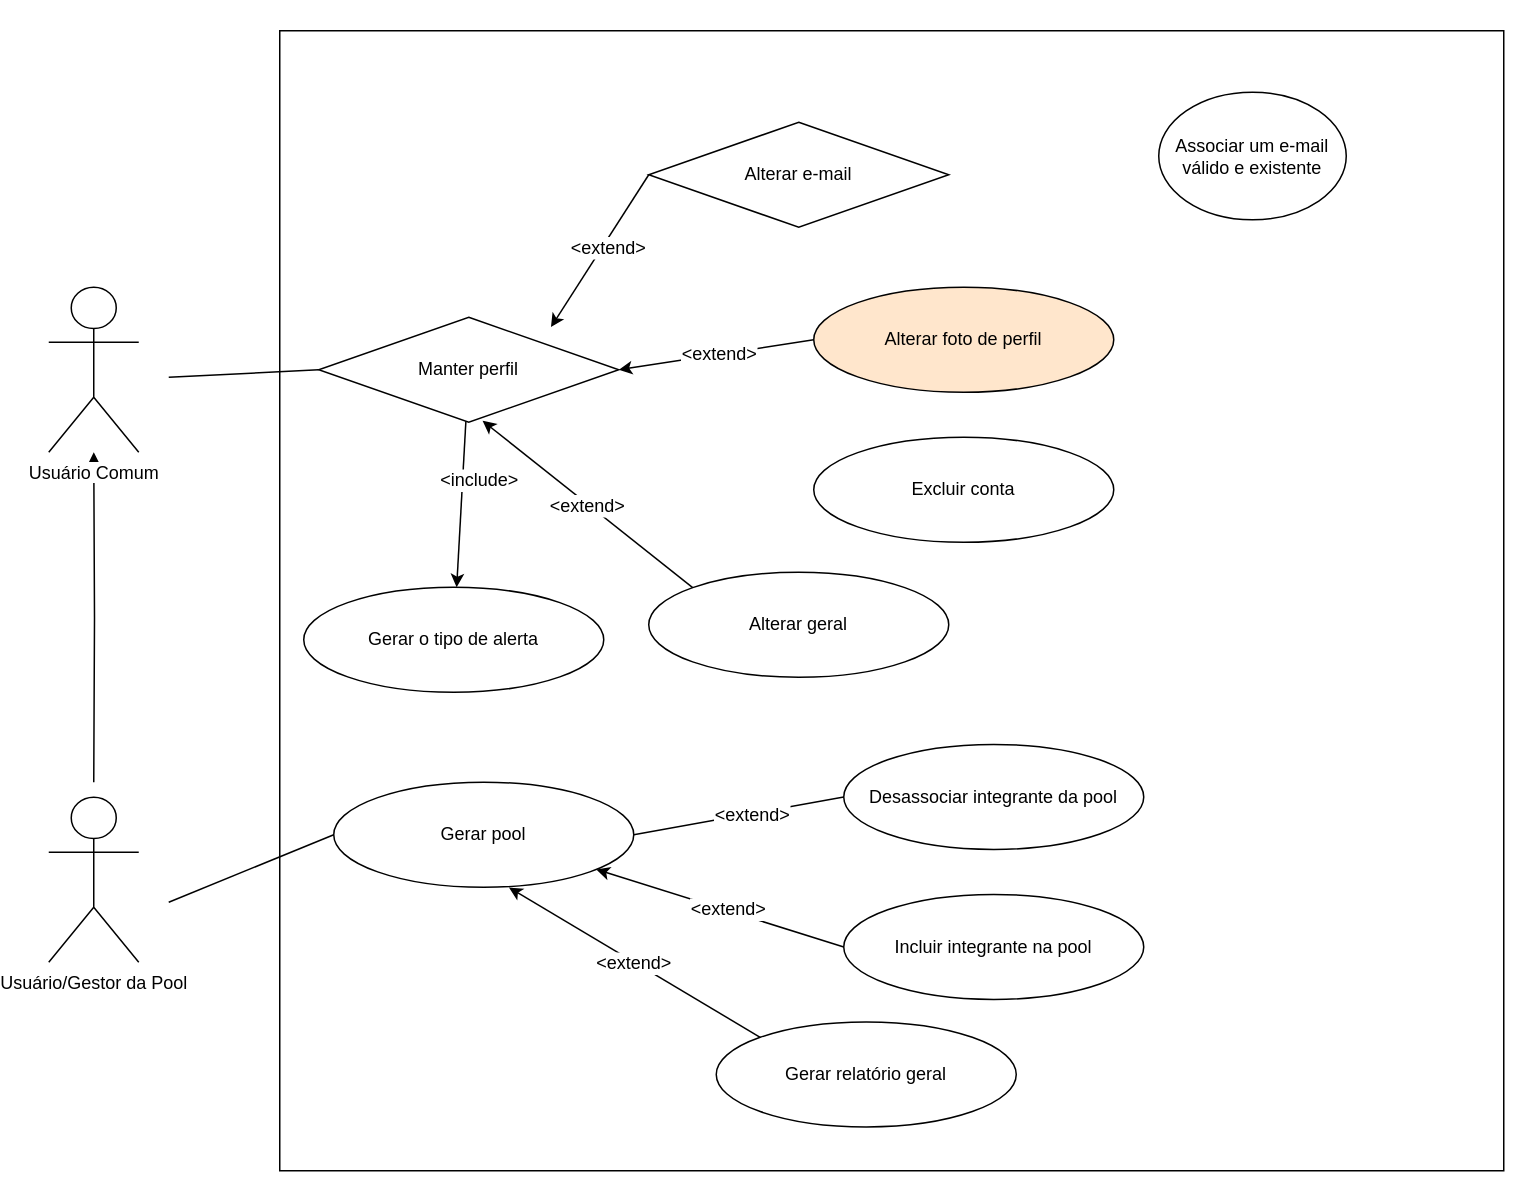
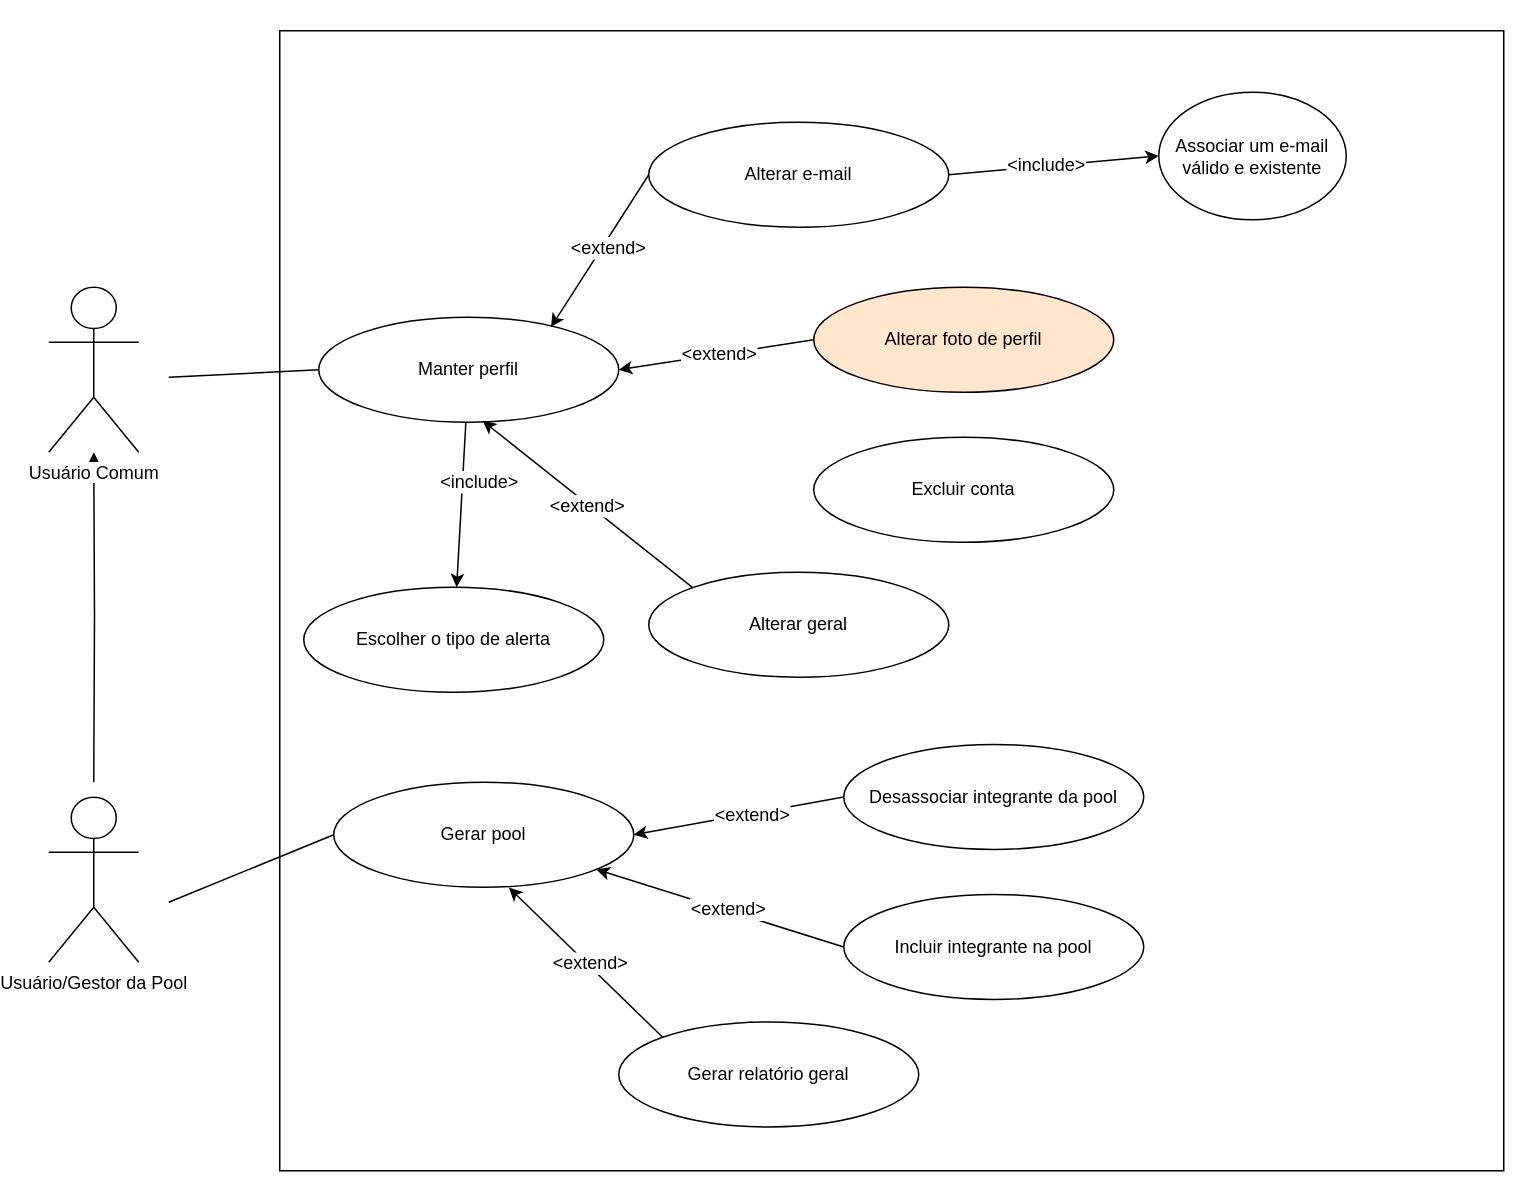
edge "Alterar e-mail" -> "Associar um e-mail válido e existente": added, label "<include>"
node "Alterar e-mail": shape diamond -> ellipse
node "Manter perfil": shape diamond -> ellipse
node "Gerar o tipo de alerta": label "Gerar o tipo de alerta" -> "Escolher o tipo de alerta"
edge "Desassociar integrante da pool" -- "Gerar pool": arrowhead none -> classic
node "Gerar relatório geral": moved (866, 1074) -> (769, 1074)
